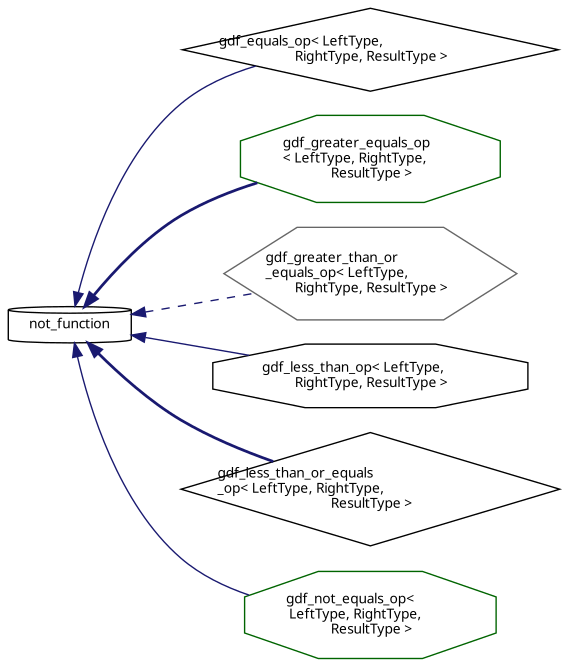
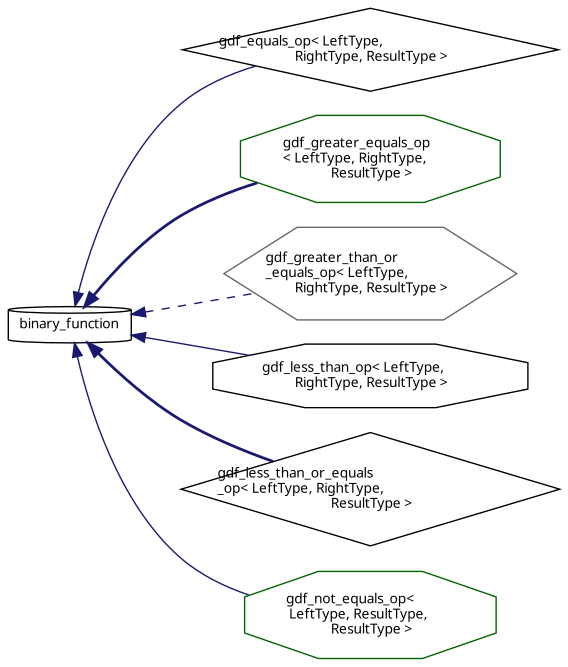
node "not_function": label "not_function" -> "binary_function"
node "gdf_not_equals_op< LeftType, RightType, ResultType >": label "gdf_not_equals_op< LeftType, RightType, ResultType >" -> "gdf_not_equals_op< LeftType, ResultType, ResultType >"
